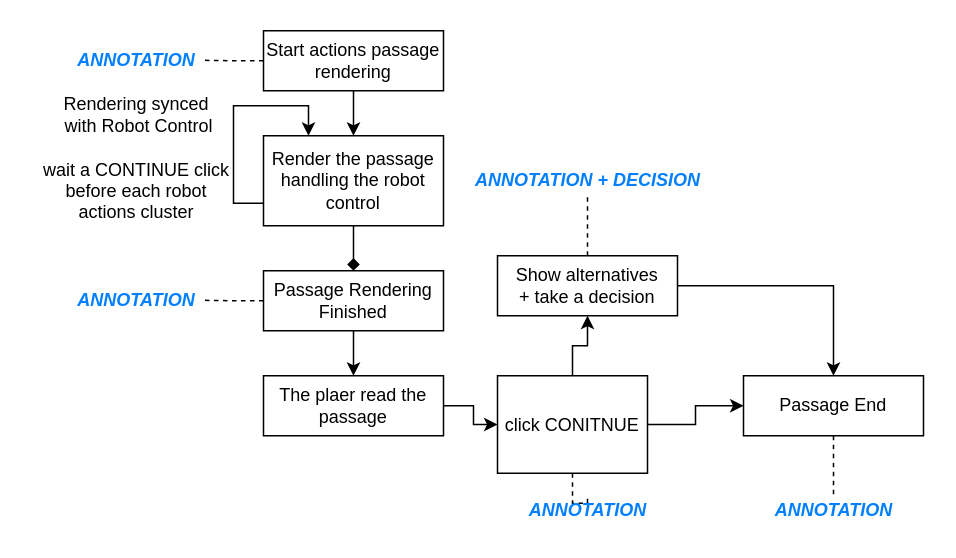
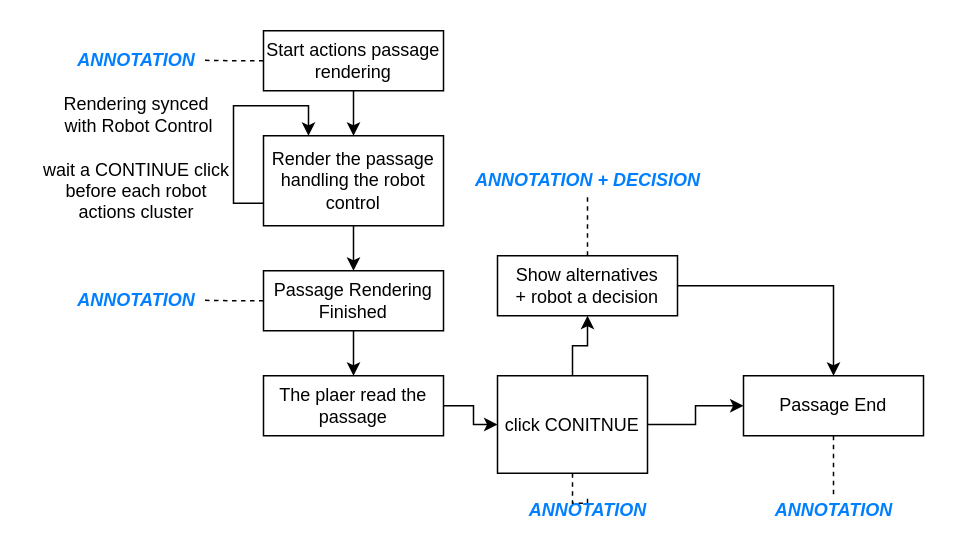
edge "Render the passage handling the robot control" -> "Passage Rendering Finished": arrowhead diamond -> classic
node "Show alternatives + take a decision": label "Show alternatives + take a decision" -> "Show alternatives + robot a decision"
